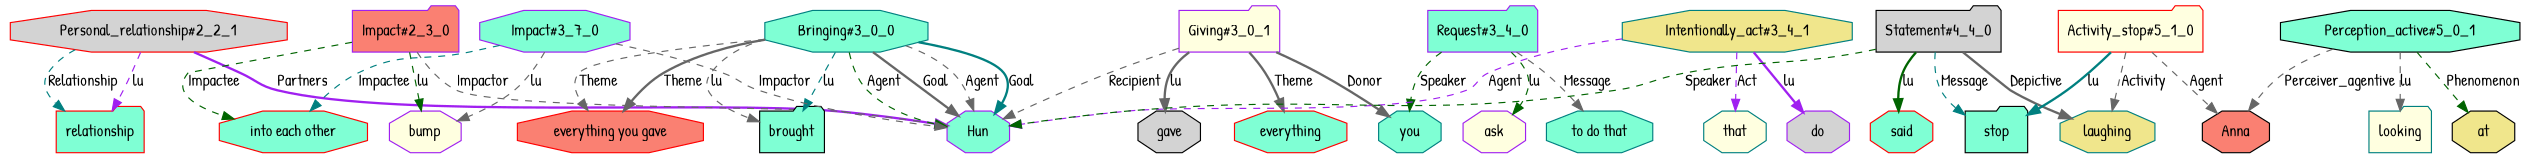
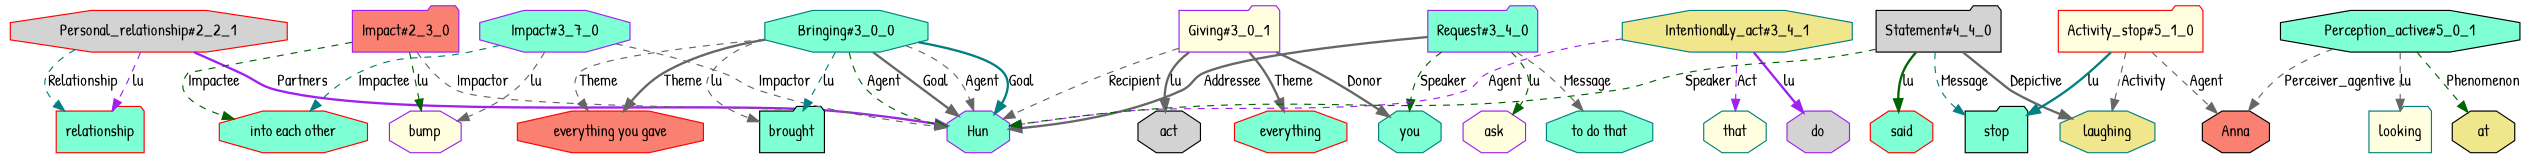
edge "Request#3_4_0" -> "Hun": added, label "Addressee"
node "gave": label "gave" -> "act"
